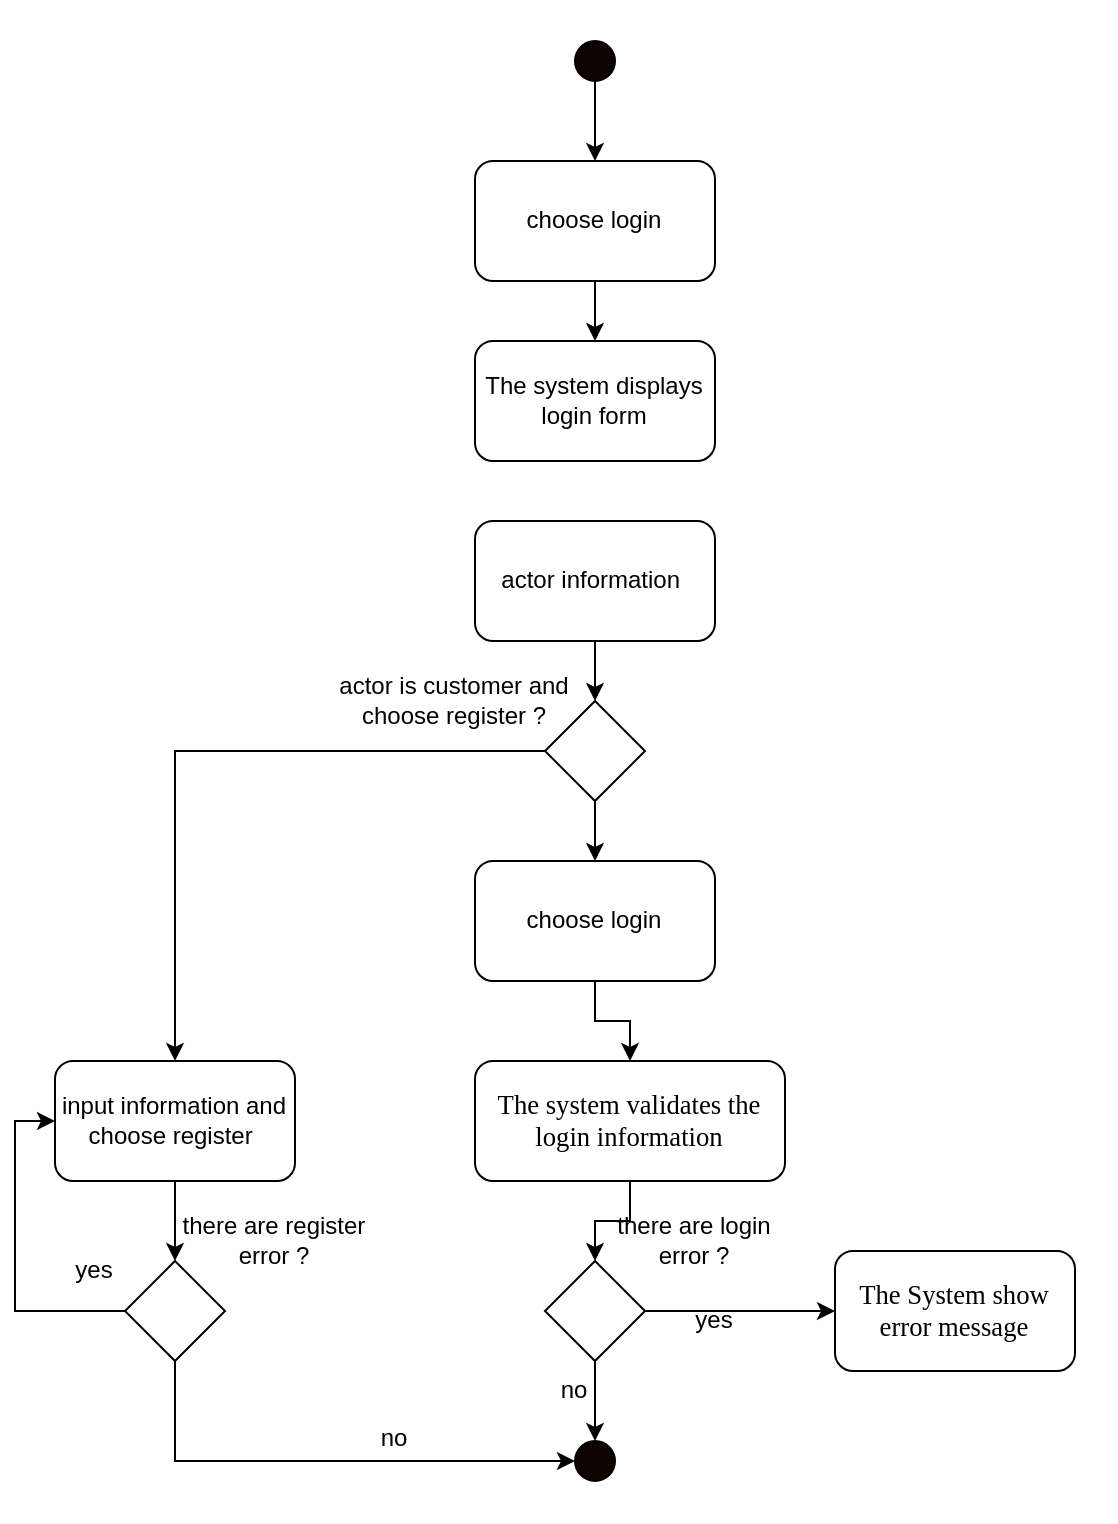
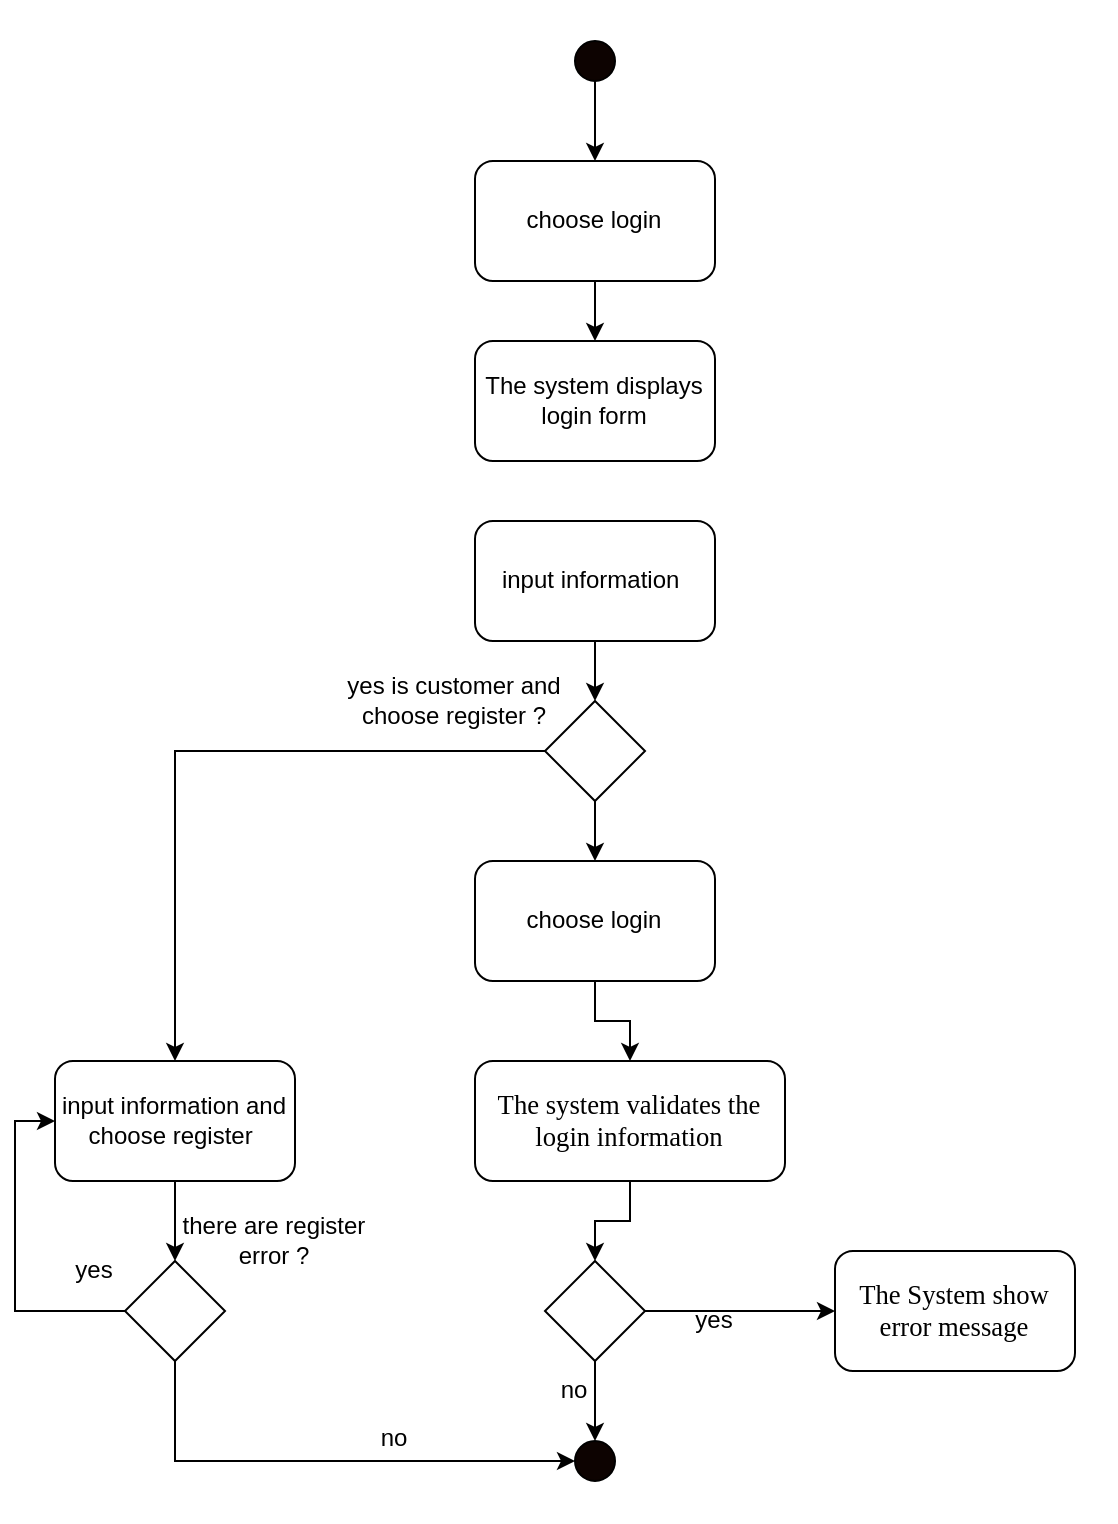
node "actor information": label "actor information" -> "input information"
node "actor is customer and choose register ?": label "actor is customer and choose register ?" -> "yes is customer and choose register ?"
node "there are login error ?": removed
